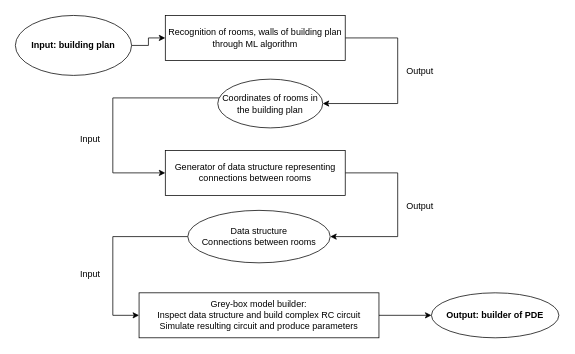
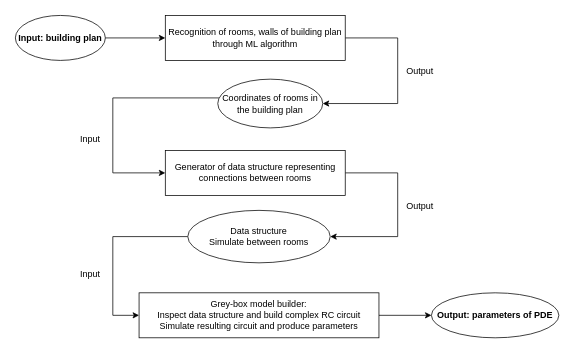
node "Input: building plan": size 116x60 -> 90x45
node "Data structure Connections between rooms": label "Data structure Connections between rooms" -> "Data structure Simulate between rooms"
node "Output: builder of PDE": label "Output: builder of PDE" -> "Output: parameters of PDE"
